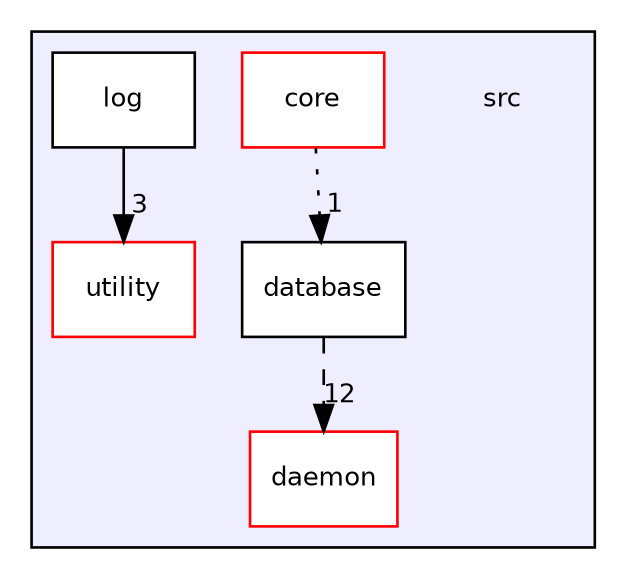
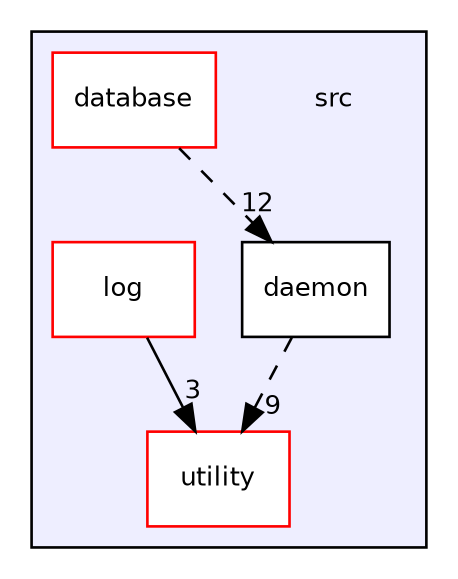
node "log": color black -> red
node "core": removed
node "database": color black -> red
edge "daemon" -> "utility": added
node "daemon": color red -> black
